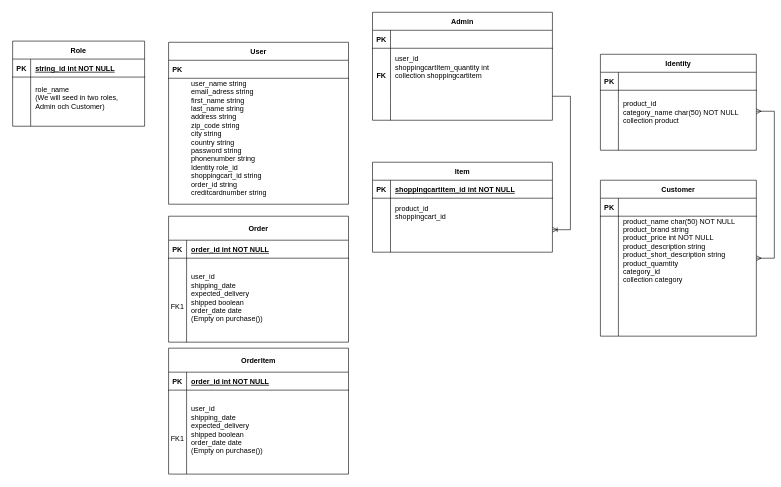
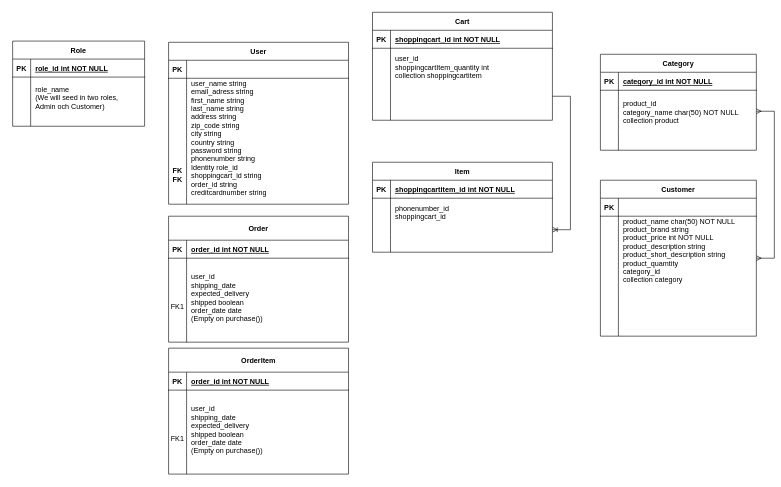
node "Admin": label "Admin" -> "Cart"
node "shoppingcart_id int NOT NULL": added
node "Identity": label "Identity" -> "Category"
node "string_id int NOT NULL": label "string_id int NOT NULL" -> "role_id int NOT NULL"
node "FK": removed
node "category_id int NOT NULL": added
node "FK FK": added
node "product_id shoppingcart_id": label "product_id shoppingcart_id" -> "phonenumber_id shoppingcart_id"
